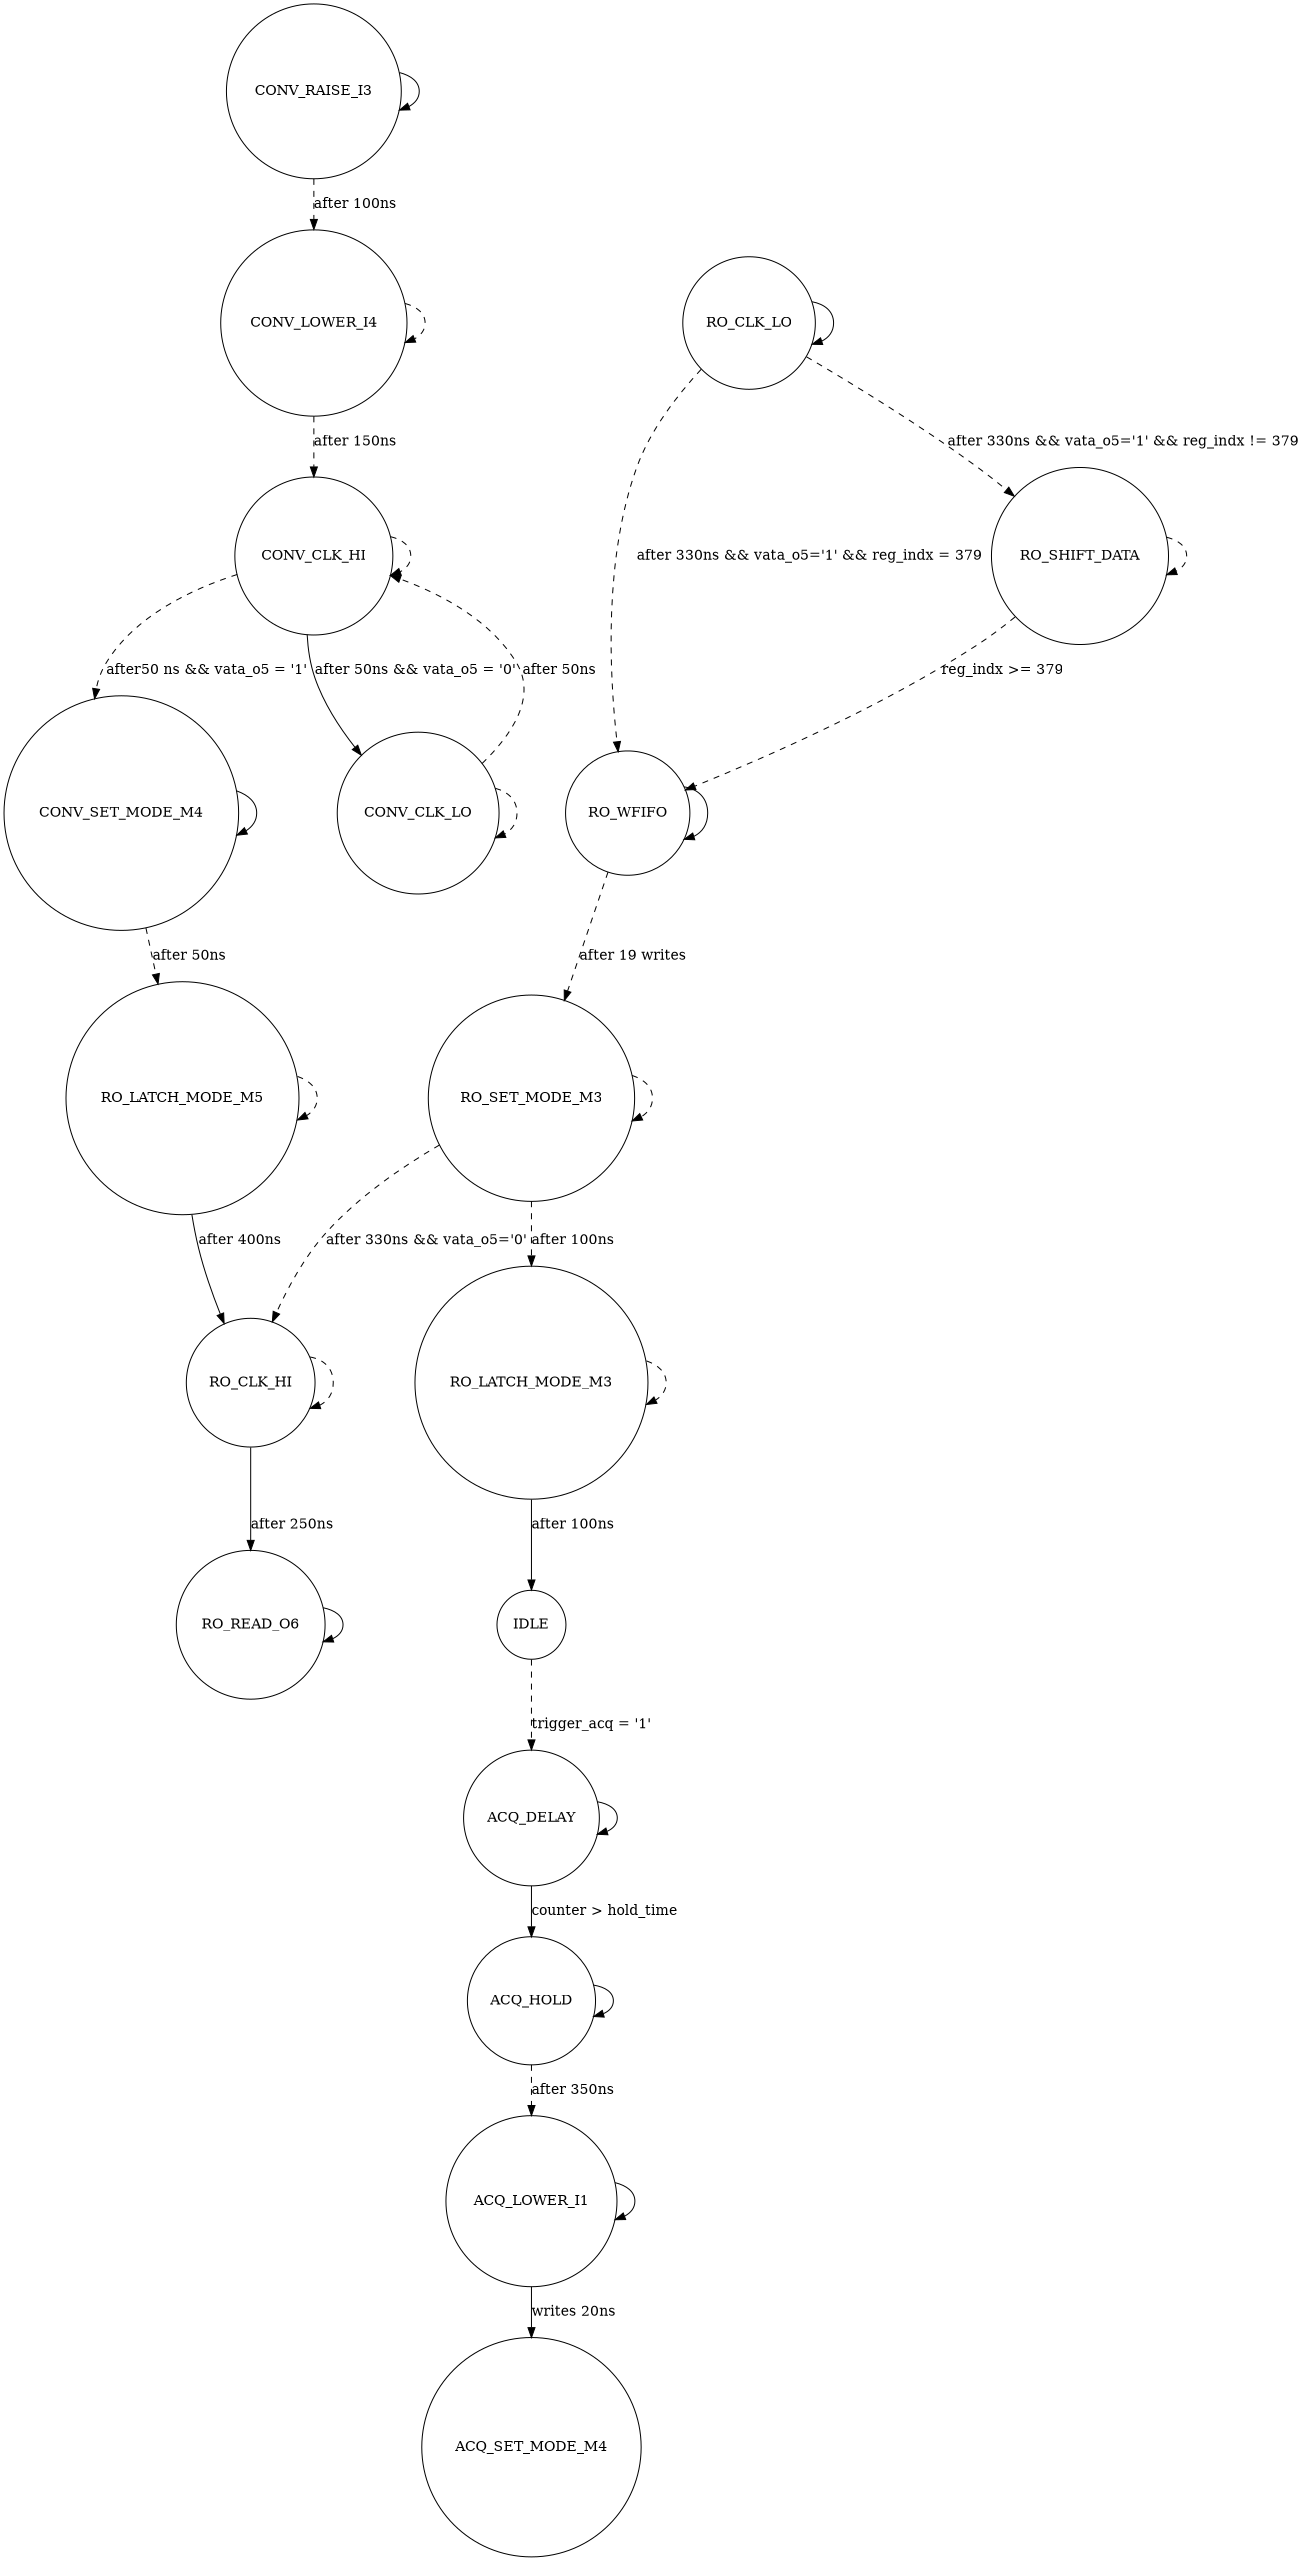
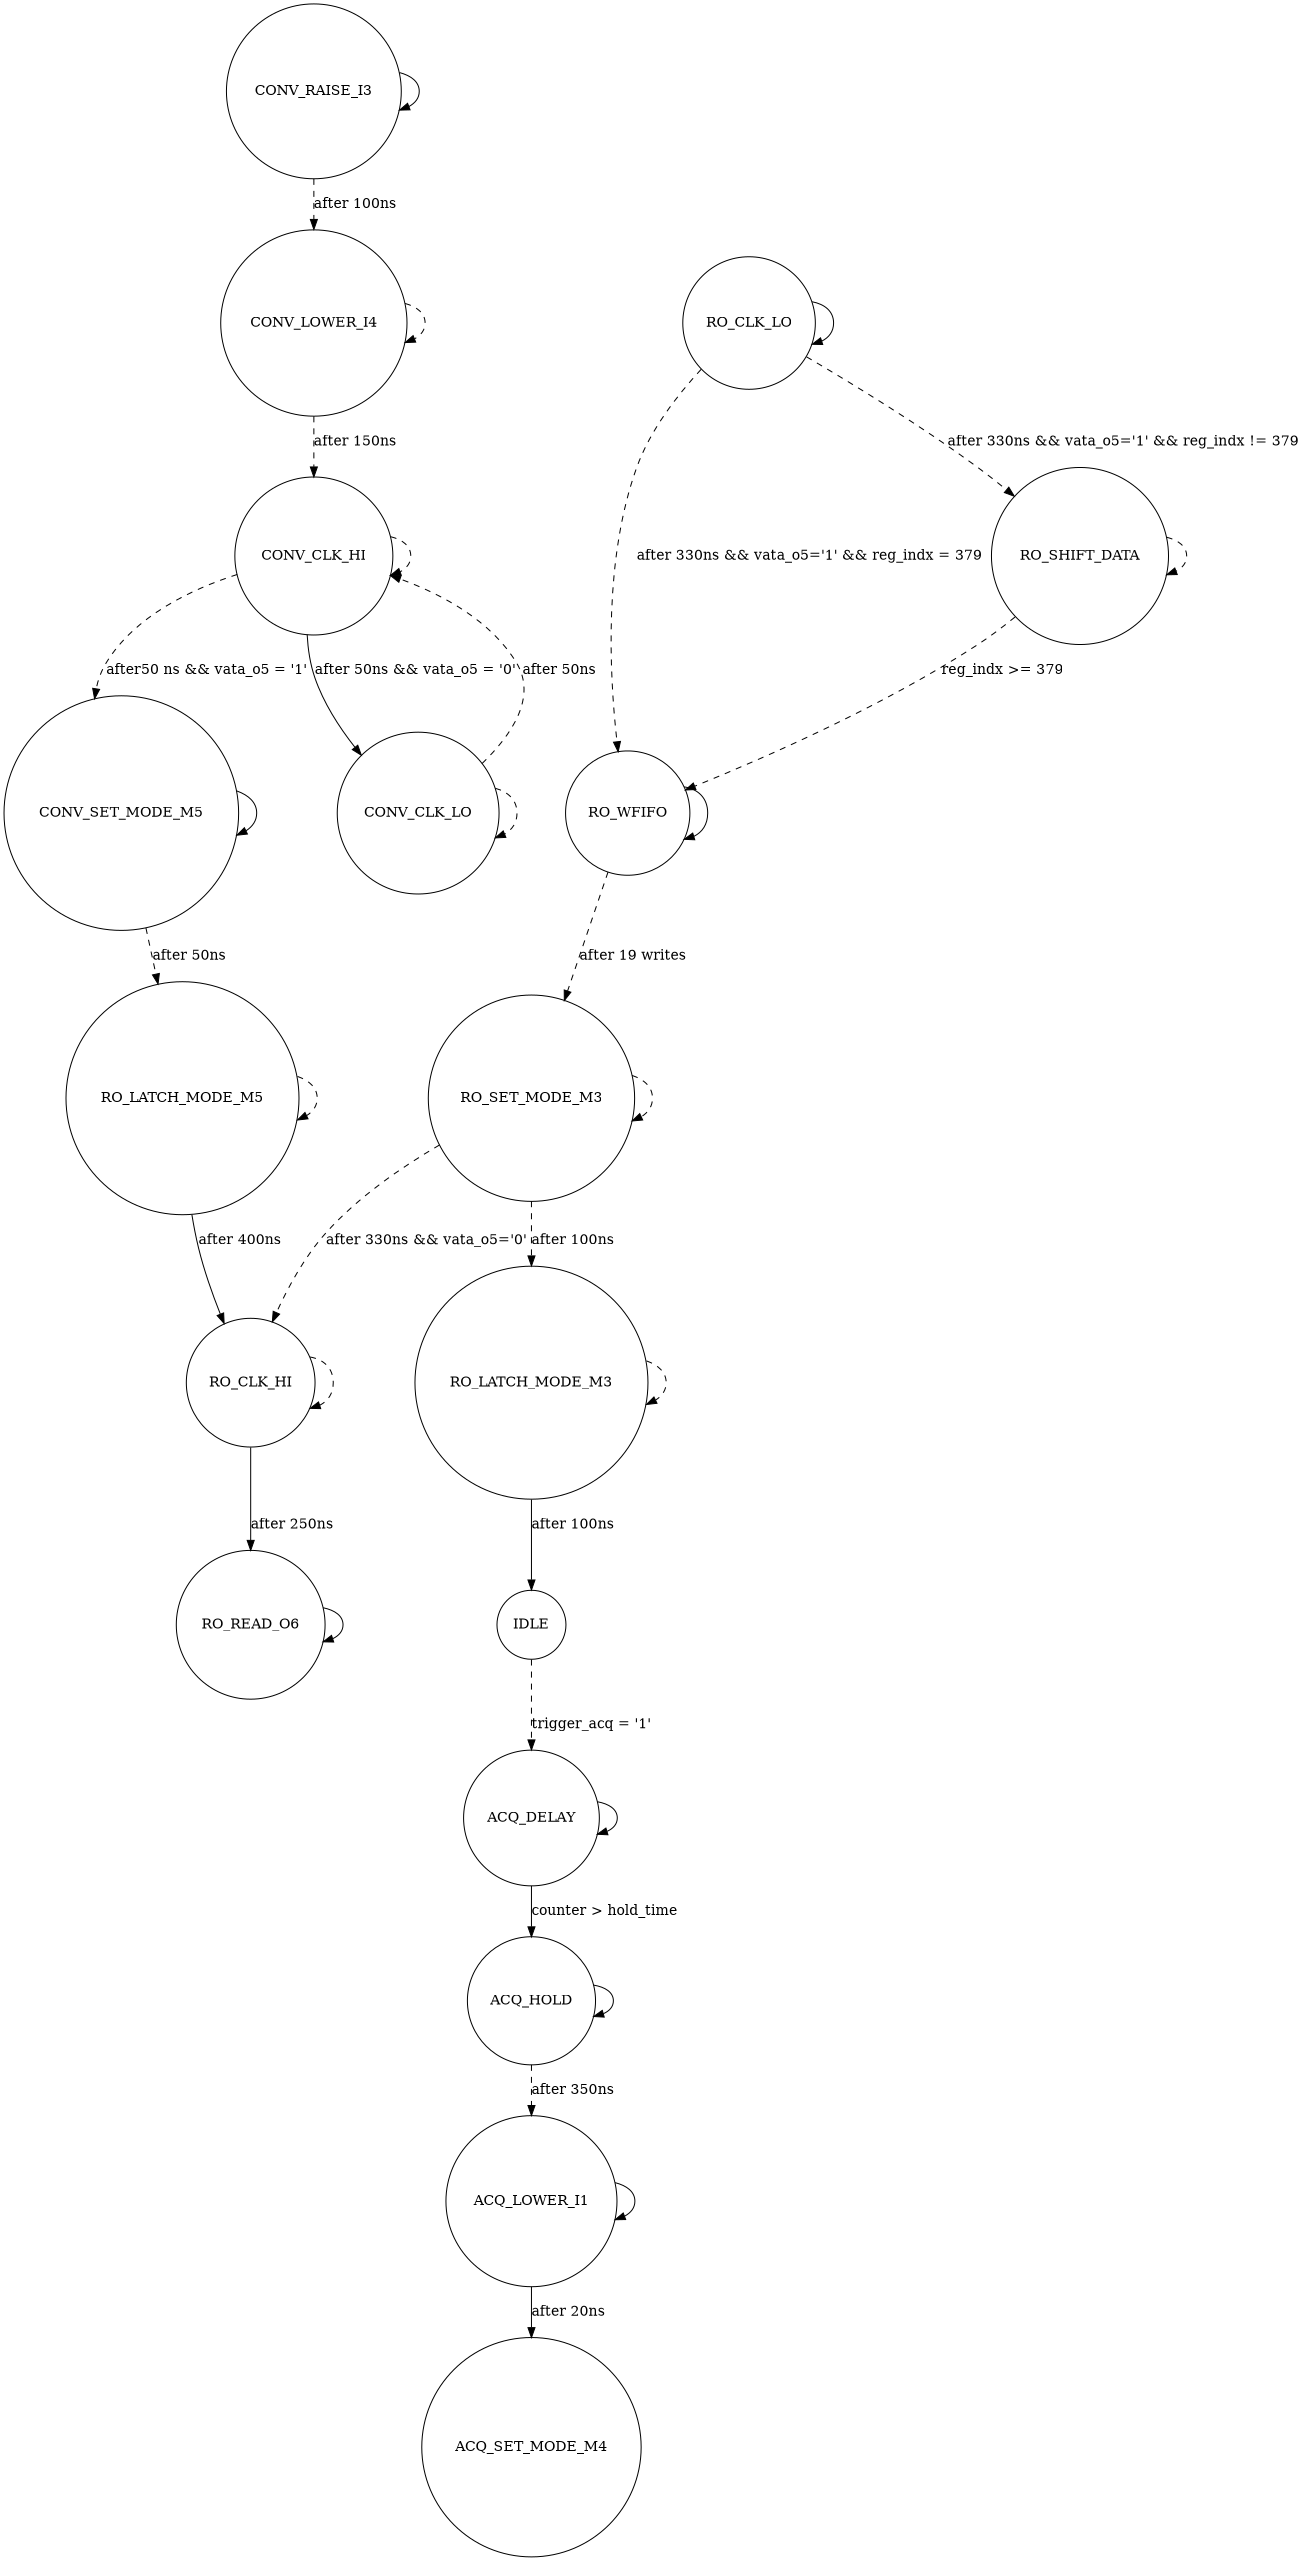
node "CONV_SET_MODE_M4": label "CONV_SET_MODE_M4" -> "CONV_SET_MODE_M5"
edge "ACQ_LOWER_I1" -> "ACQ_SET_MODE_M4": label "writes 20ns" -> "after 20ns"
